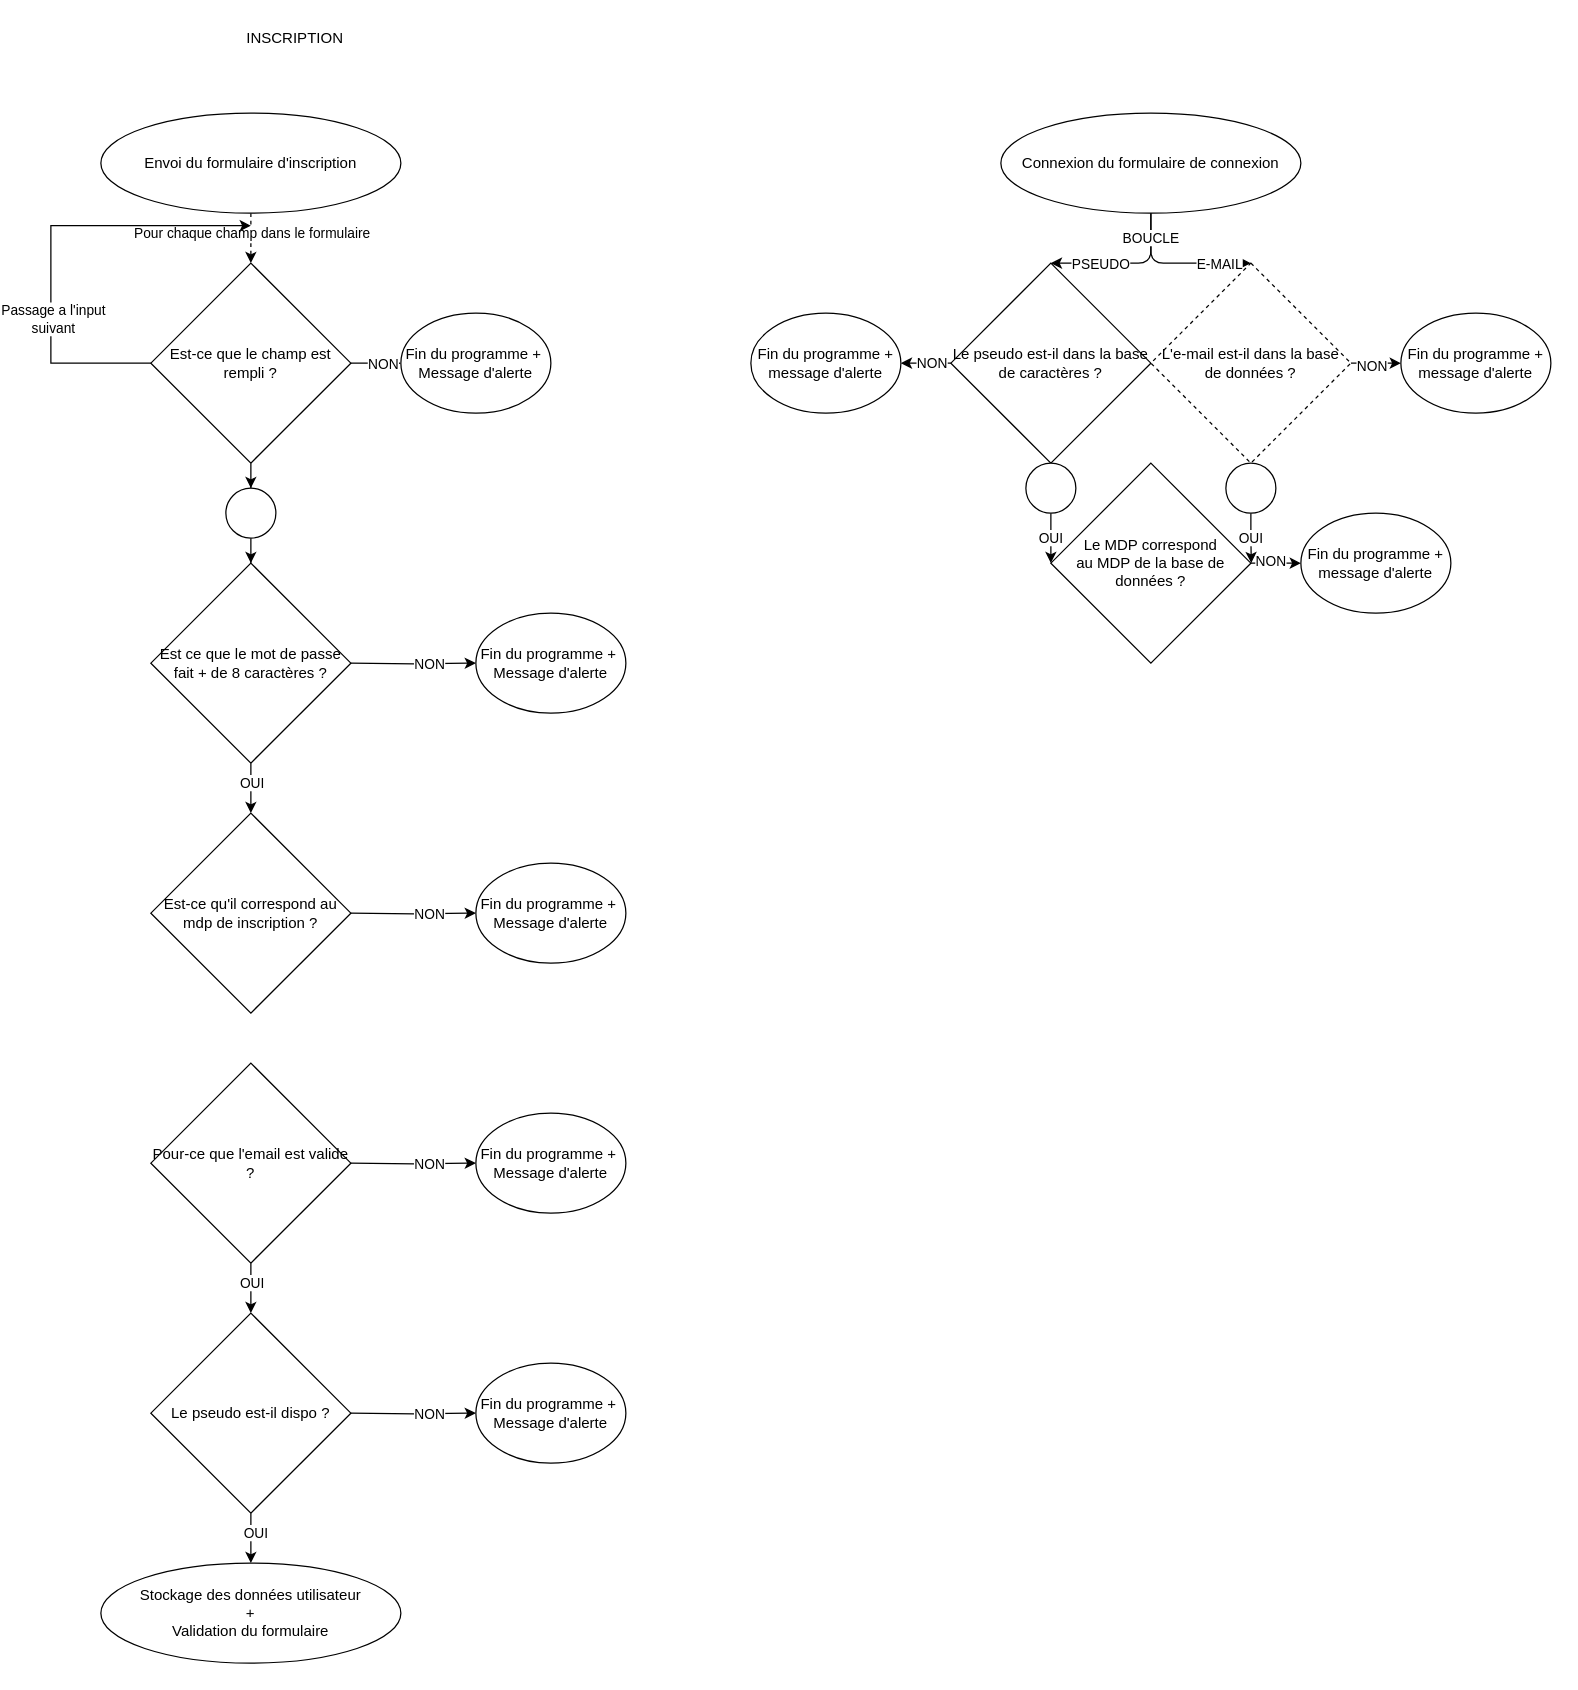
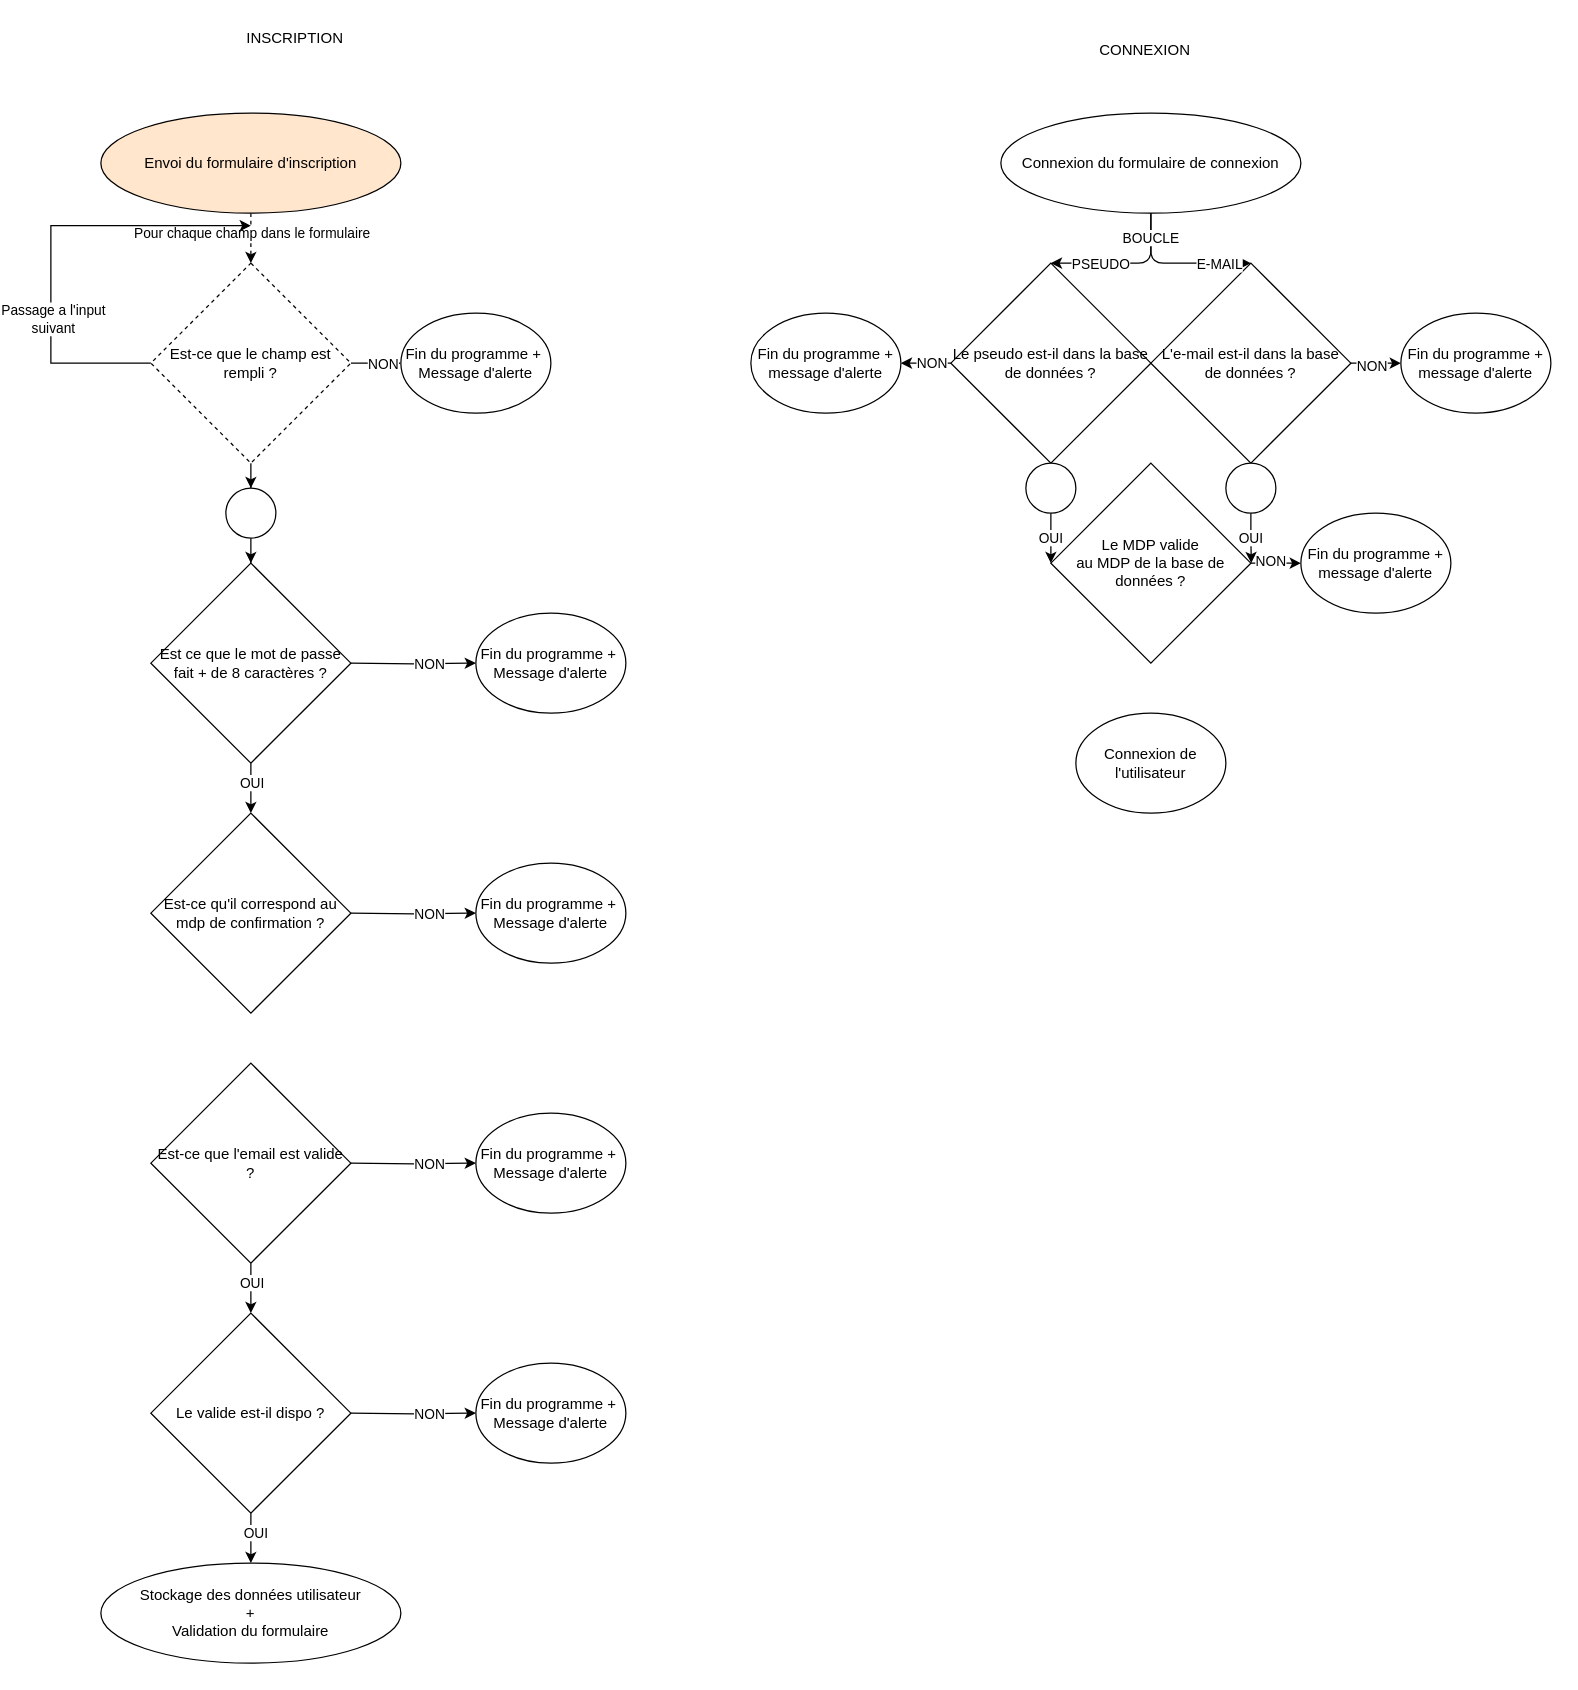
node "CONNEXION": added
node "Envoi du formulaire d'inscription": fillcolor #ffffff -> #ffe6cc
node "Est-ce que le champ est rempli ?": style solid -> dashed
node "Le pseudo est-il dans la base de caractères ?": label "Le pseudo est-il dans la base de caractères ?" -> "Le pseudo est-il dans la base de données ?"
node "L'e-mail est-il dans la base de données ?": style dashed -> solid
node "Le MDP correspond au MDP de la base de données ?": label "Le MDP correspond au MDP de la base de données ?" -> "Le MDP valide au MDP de la base de données ?"
node "Connexion de l'utilisateur": added
node "Est-ce qu'il correspond au mdp de inscription ?": label "Est-ce qu'il correspond au mdp de inscription ?" -> "Est-ce qu'il correspond au mdp de confirmation ?"
node "Pour-ce que l'email est valide ?": label "Pour-ce que l'email est valide ?" -> "Est-ce que l'email est valide ?"
node "Le pseudo est-il dispo ?": label "Le pseudo est-il dispo ?" -> "Le valide est-il dispo ?"
